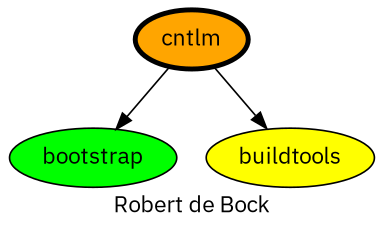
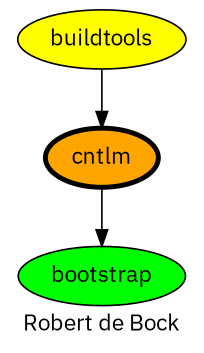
edge "cntlm" -> "buildtools": reversed
